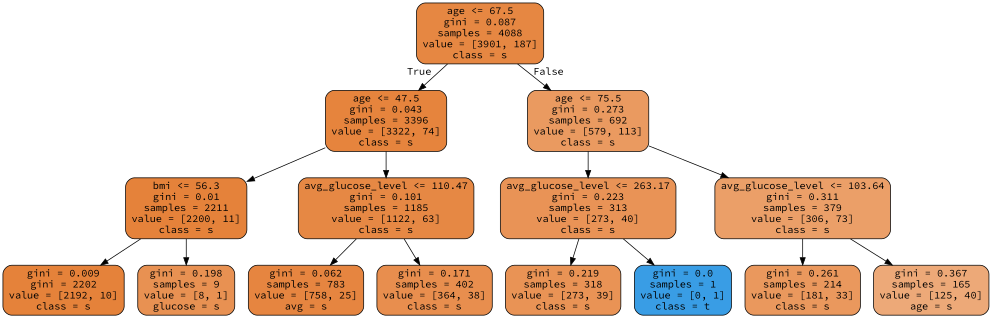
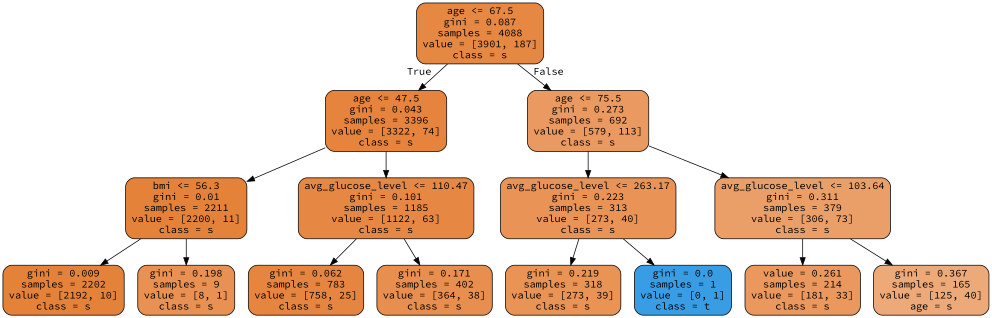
node "gini = 0.009 gini = 2202 value = [2192, 10] class = s": label "gini = 0.009 gini = 2202 value = [2192, 10] class = s" -> "gini = 0.009 samples = 2202 value = [2192, 10] class = s"
node "gini = 0.198 samples = 9 value = [8, 1] glucose = s": label "gini = 0.198 samples = 9 value = [8, 1] glucose = s" -> "gini = 0.198 samples = 9 value = [8, 1] class = s"
node "gini = 0.062 samples = 783 value = [758, 25] avg = s": label "gini = 0.062 samples = 783 value = [758, 25] avg = s" -> "gini = 0.062 samples = 783 value = [758, 25] class = s"
node "gini = 0.261 samples = 214 value = [181, 33] class = s": label "gini = 0.261 samples = 214 value = [181, 33] class = s" -> "value = 0.261 samples = 214 value = [181, 33] class = s"
